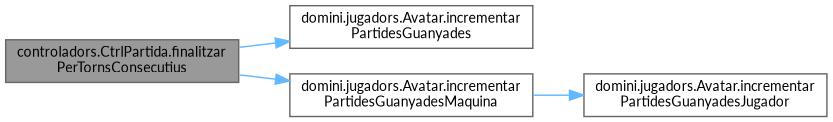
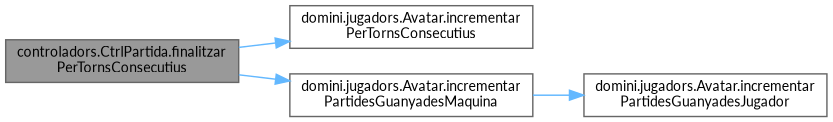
node "domini.jugadors.Avatar.incrementar PartidesGuanyades": label "domini.jugadors.Avatar.incrementar PartidesGuanyades" -> "domini.jugadors.Avatar.incrementar PerTornsConsecutius"
